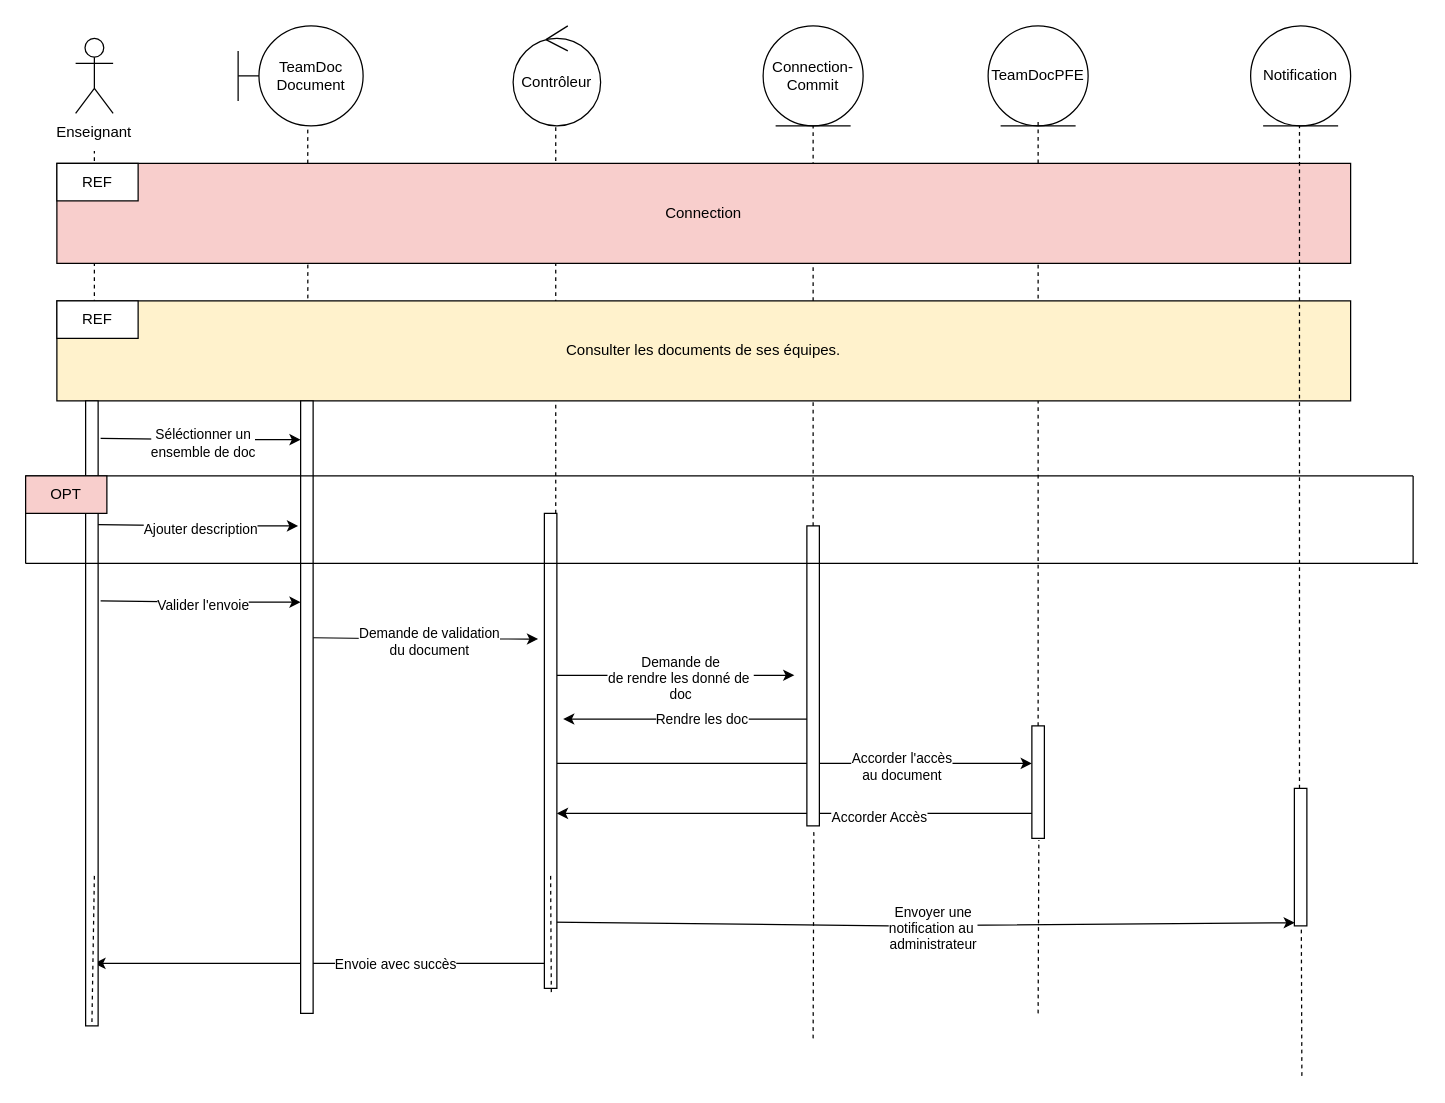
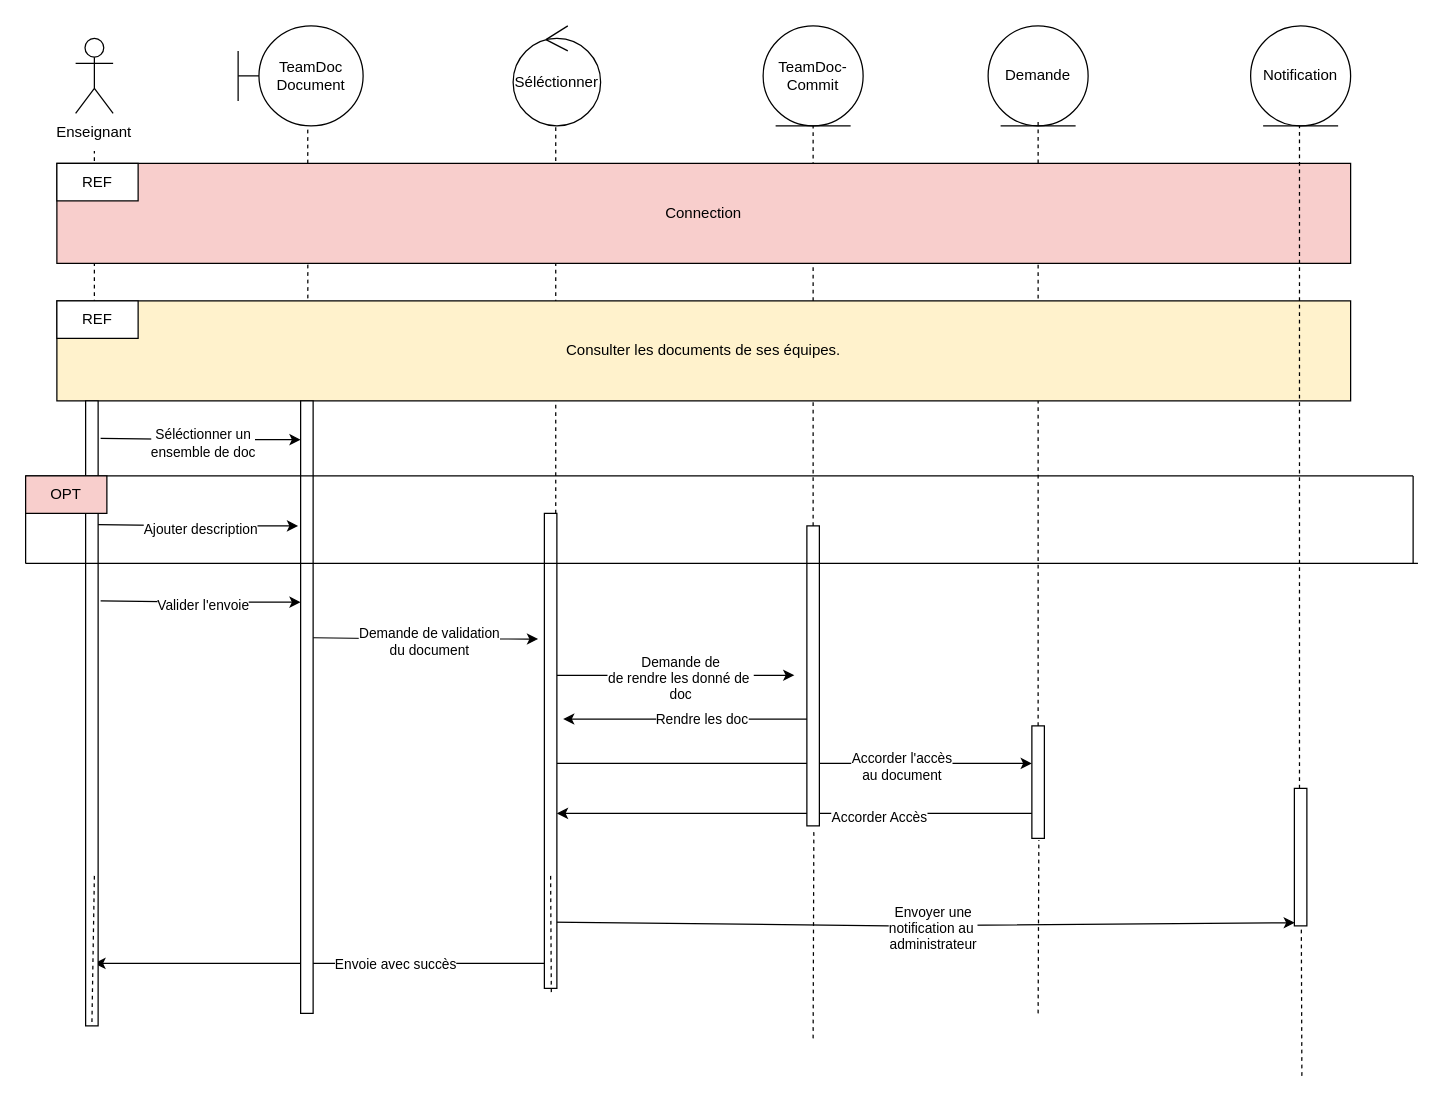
node "Connection-Commit": label "Connection-Commit" -> "TeamDoc-Commit"
node "TeamDocPFE": label "TeamDocPFE" -> "Demande"
node "Contrôleur": label "Contrôleur" -> "Séléctionner"
